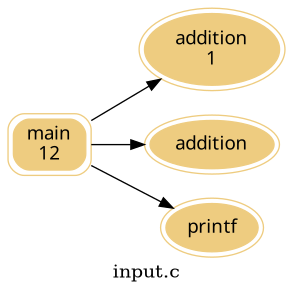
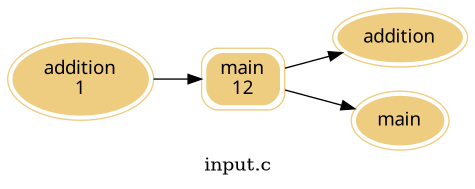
edge "main 12" -> "addition 1": reversed
node "printf": label "printf" -> "main"
